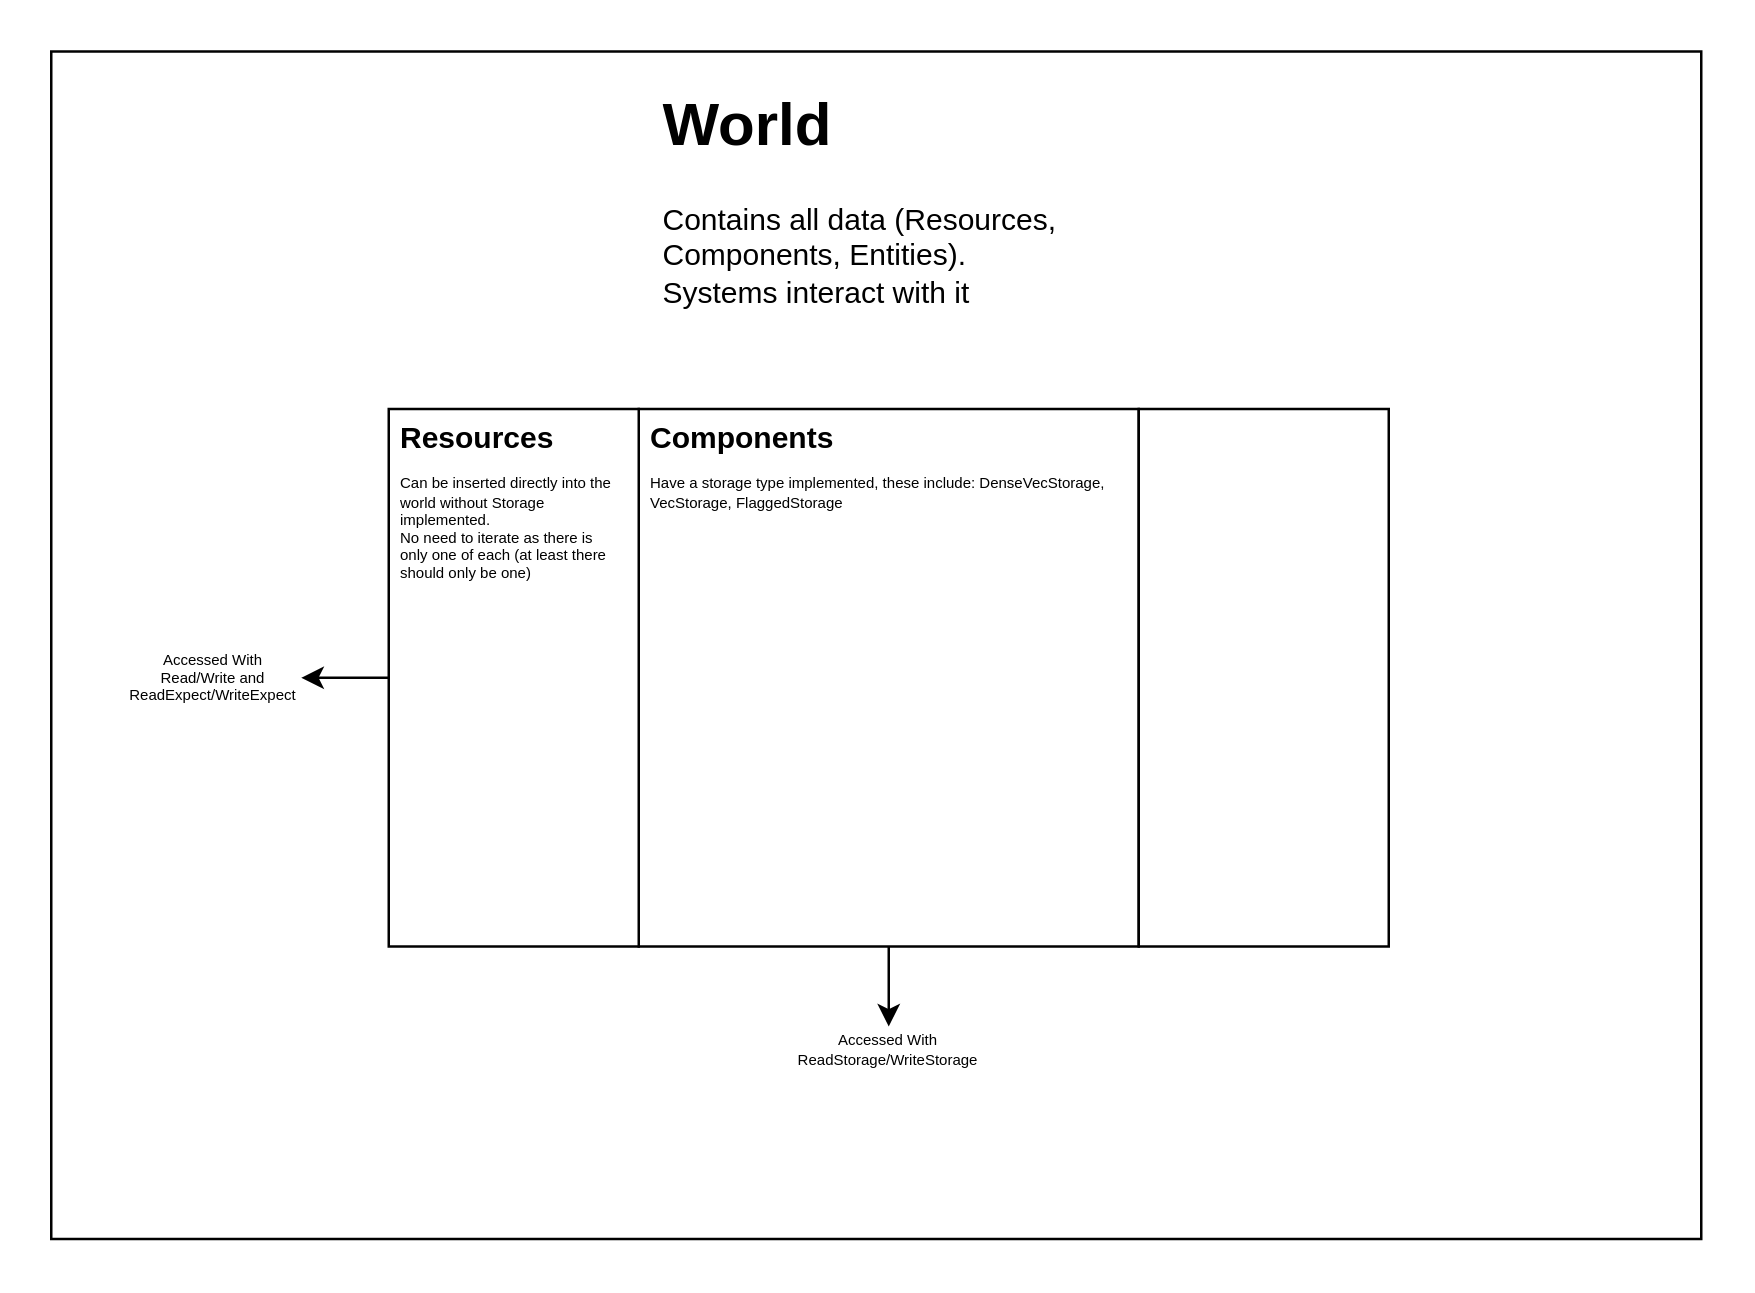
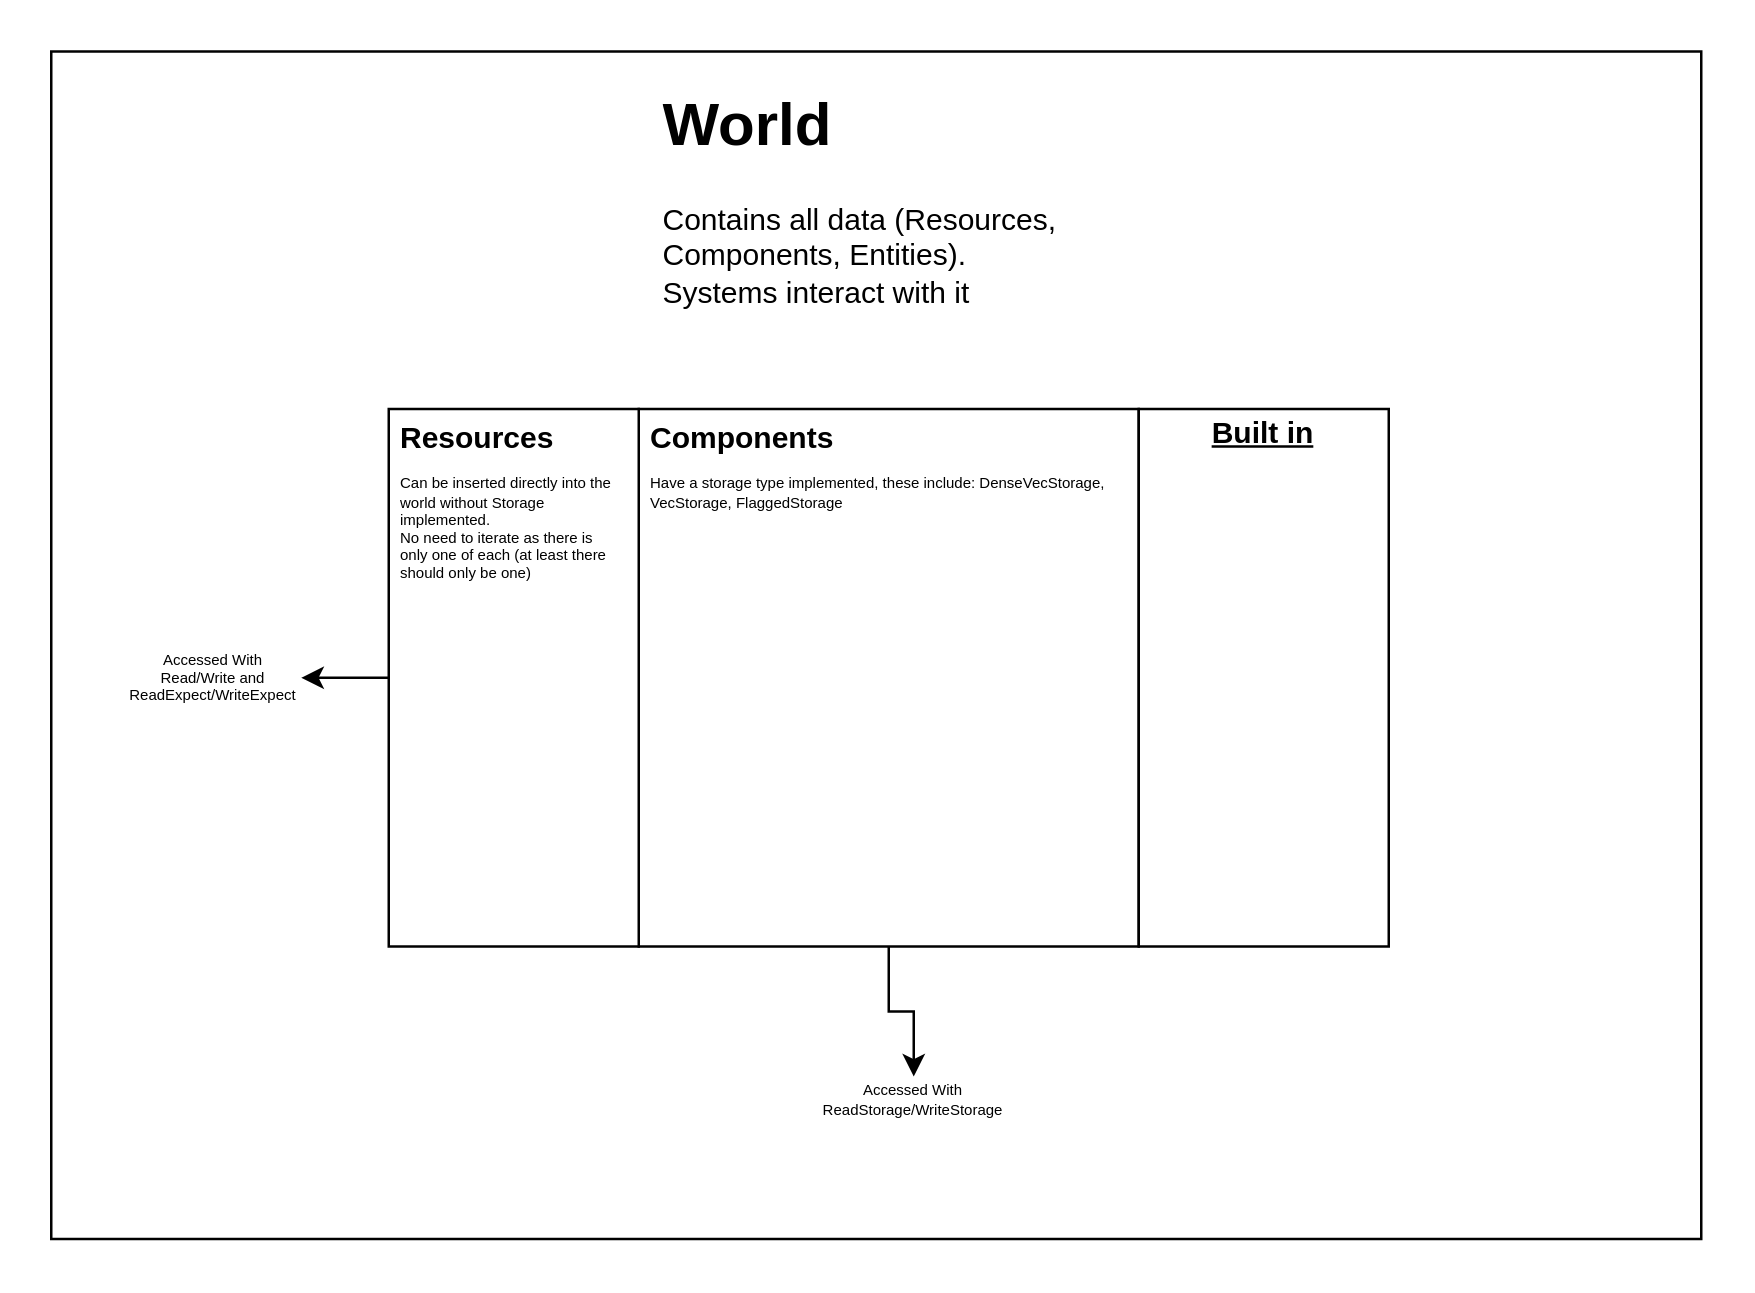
node "Built in": added
node "Accessed With ReadStorage/WriteStorage": moved (889, 1052) -> (914, 1102)
